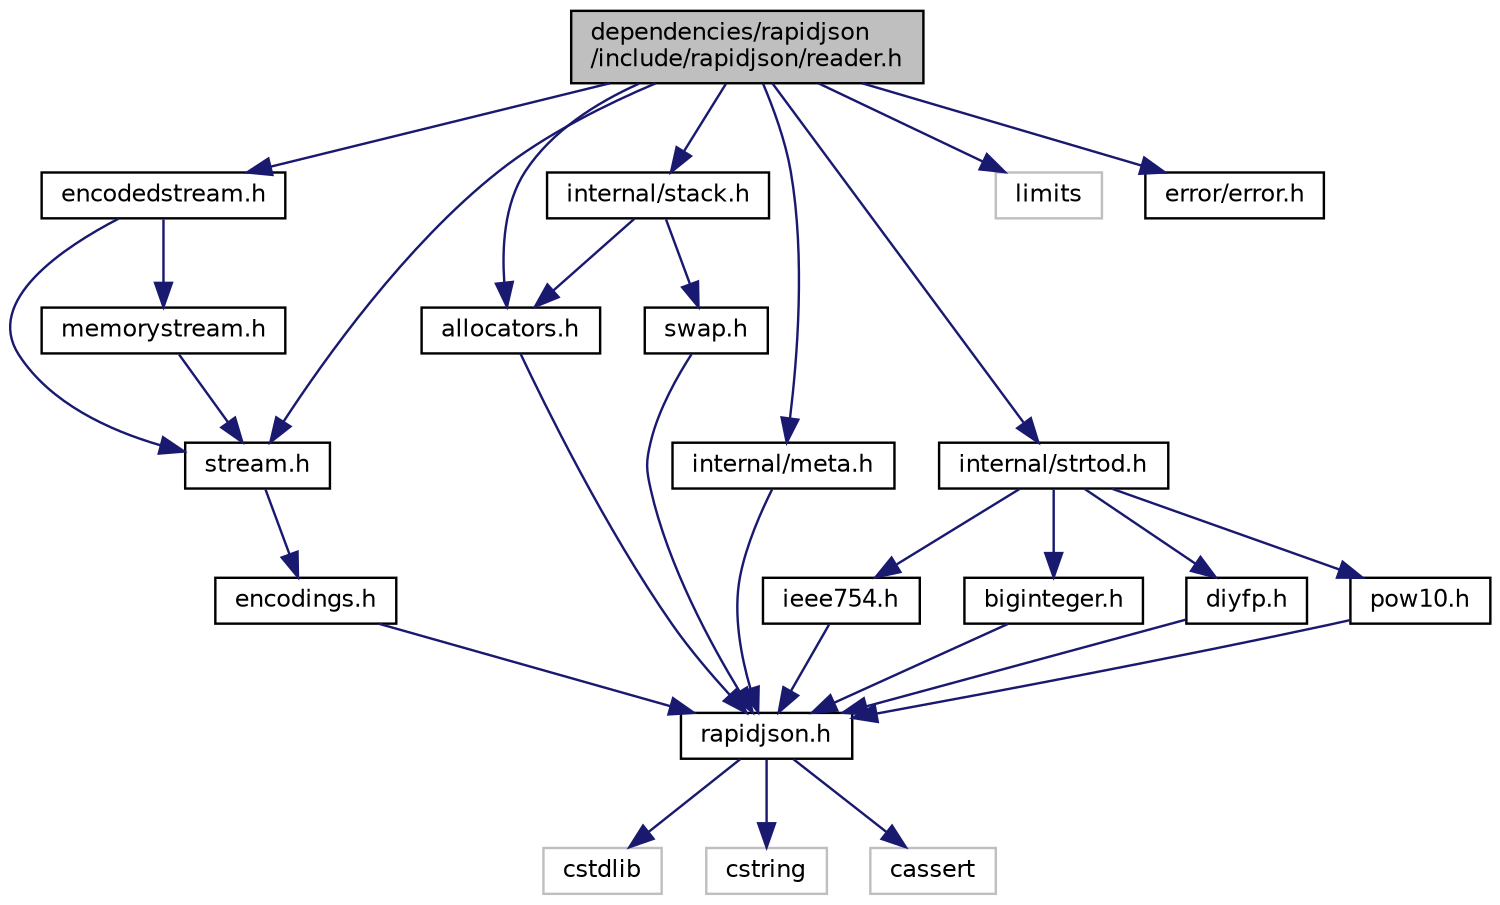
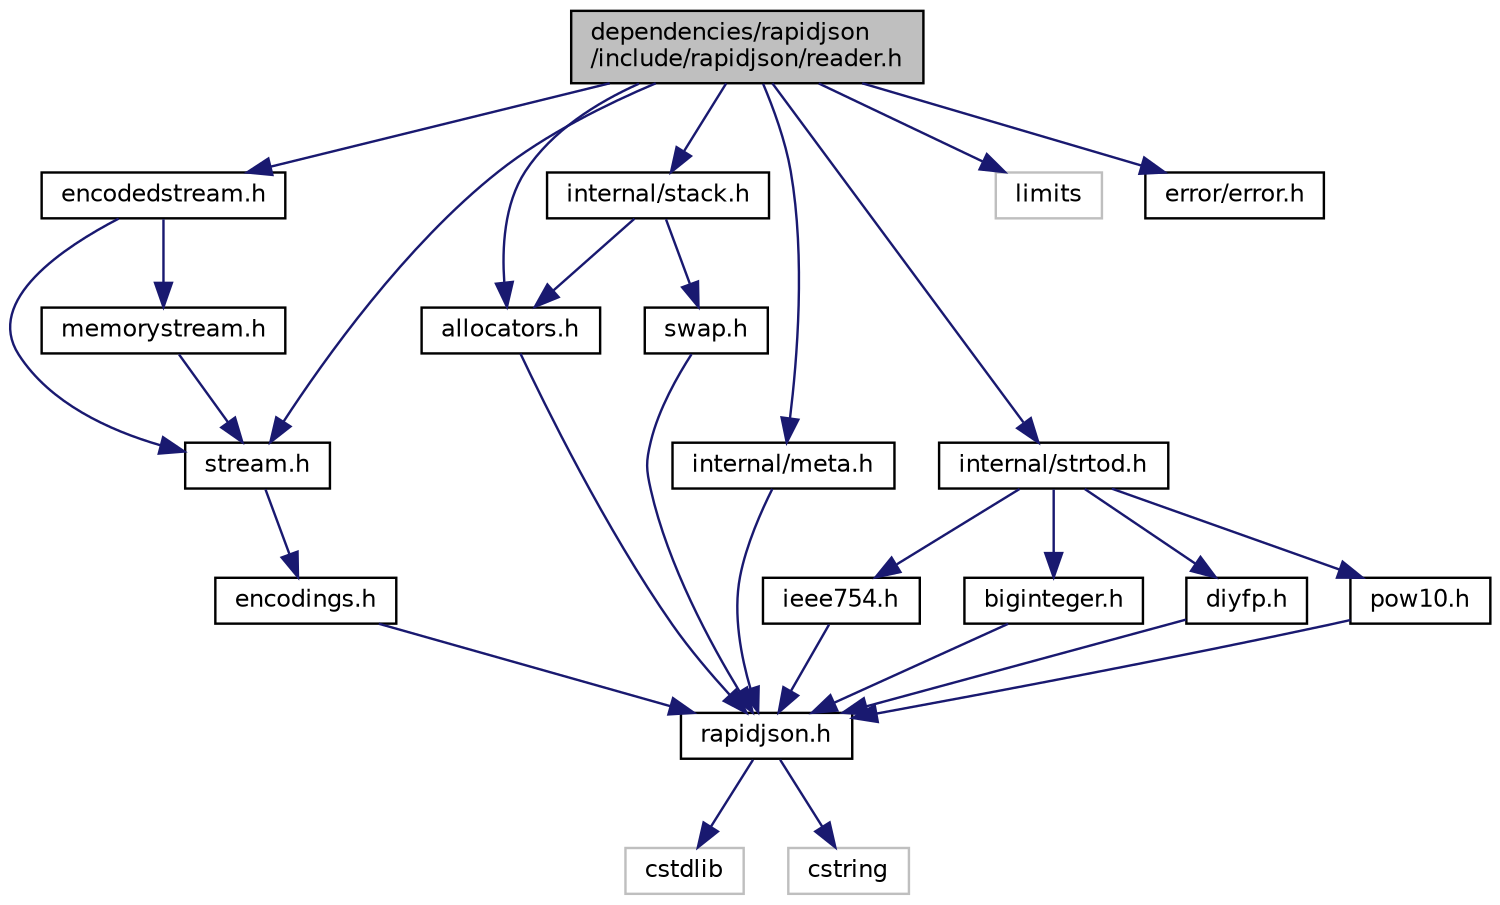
node "cassert": removed
